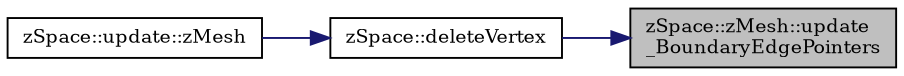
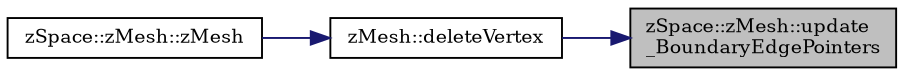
node "zSpace::update::zMesh": label "zSpace::update::zMesh" -> "zSpace::zMesh::zMesh"
node "zSpace::deleteVertex": label "zSpace::deleteVertex" -> "zMesh::deleteVertex"
